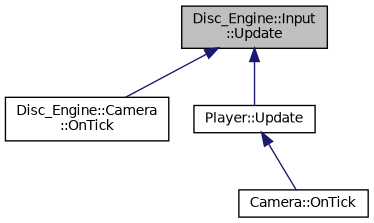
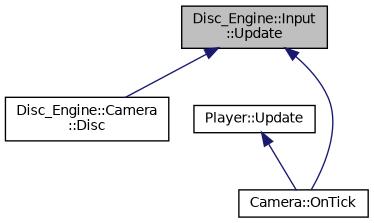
edge "Player::Update" -> "Disc_Engine::Input ::Update": now "Camera::OnTick" -> "Disc_Engine::Input ::Update"
node "Disc_Engine::Camera ::OnTick": label "Disc_Engine::Camera ::OnTick" -> "Disc_Engine::Camera ::Disc"
